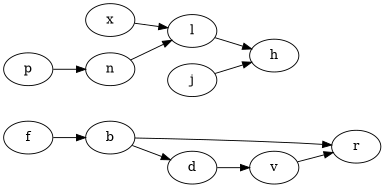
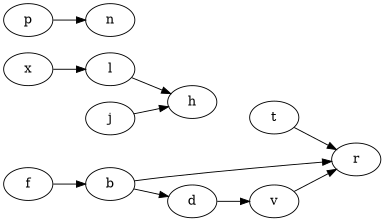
edge "n" -> "l": removed
node "t": added
